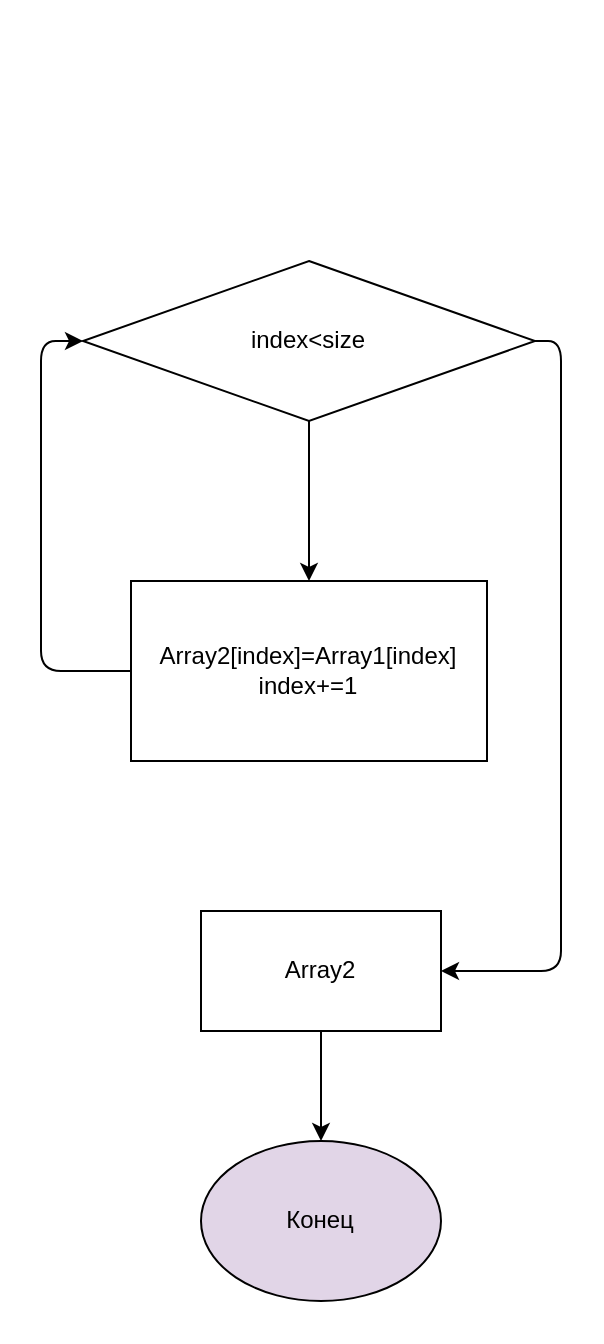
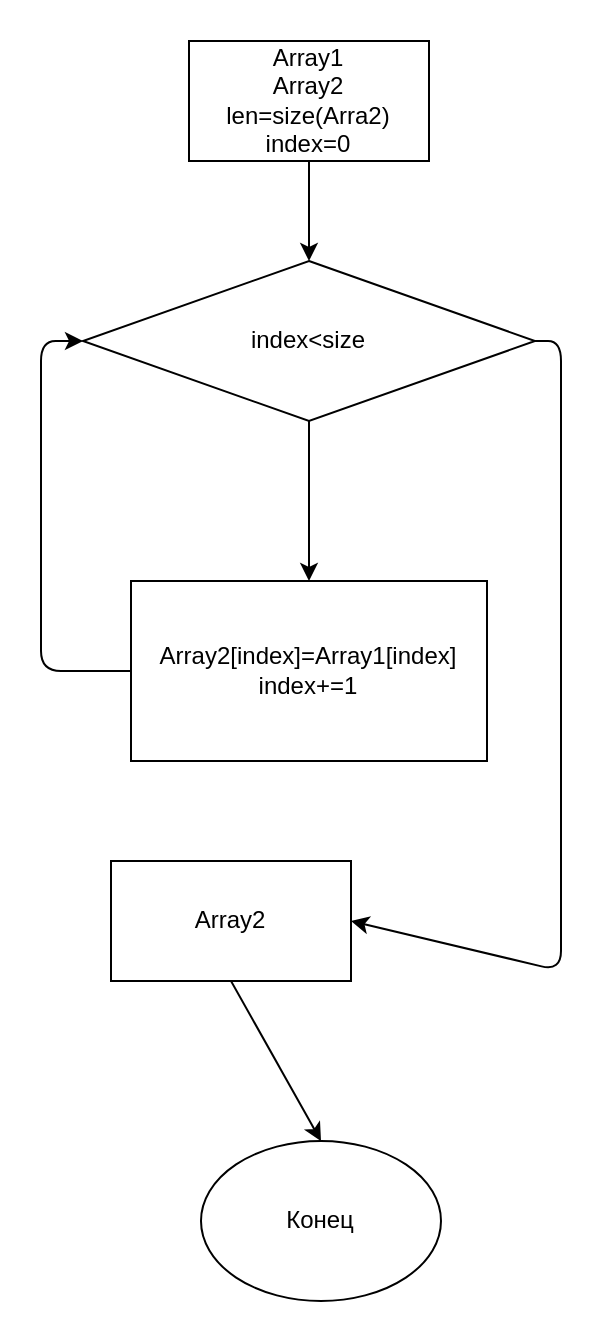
node "Array1 Array2 len=size(Arra2) index=0": added
edge "Array1 Array2 len=size(Arra2) index=0" -> "index<size": added
node "Array2": moved (321, 971) -> (231, 921)
node "Конец": fillcolor #e1d5e7 -> #ffffff
